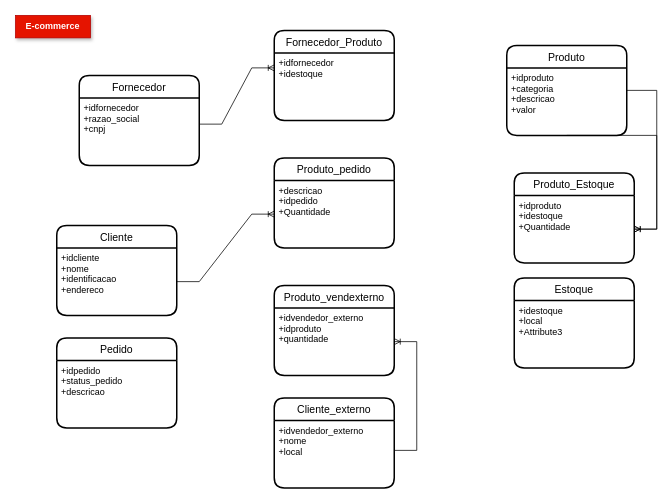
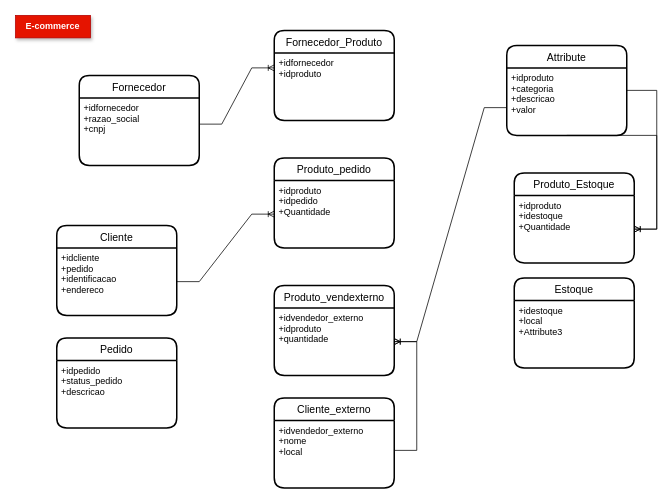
node "Produto": label "Produto" -> "Attribute"
node "+idfornecedor +idestoque": label "+idfornecedor +idestoque" -> "+idfornecedor +idproduto"
node "+descricao +idpedido +Quantidade": label "+descricao +idpedido +Quantidade" -> "+idproduto +idpedido +Quantidade"
edge "+idproduto +categoria +descricao +valor" -> "+idvendedor_externo +idproduto +quantidade": added
node "+idcliente +nome +identificacao +endereco": label "+idcliente +nome +identificacao +endereco" -> "+idcliente +pedido +identificacao +endereco"
